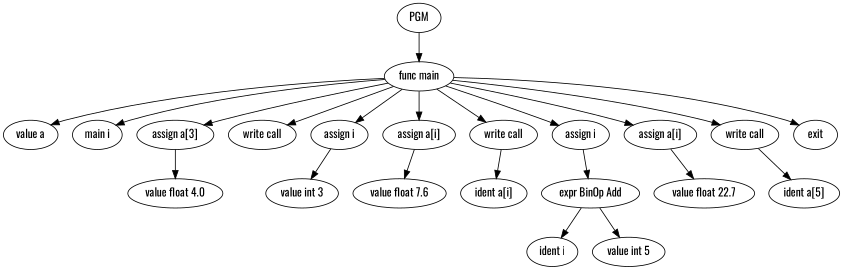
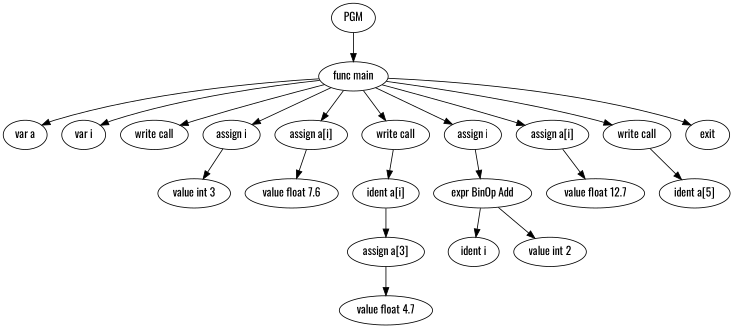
edge "func main" -> "assign a[3]": now "ident a[i]" -> "assign a[3]"
node "value a": label "value a" -> "var a"
node "main i": label "main i" -> "var i"
node "value float 4.0": label "value float 4.0" -> "value float 4.7"
node "value float 22.7": label "value float 22.7" -> "value float 12.7"
node "value int 5": label "value int 5" -> "value int 2"
